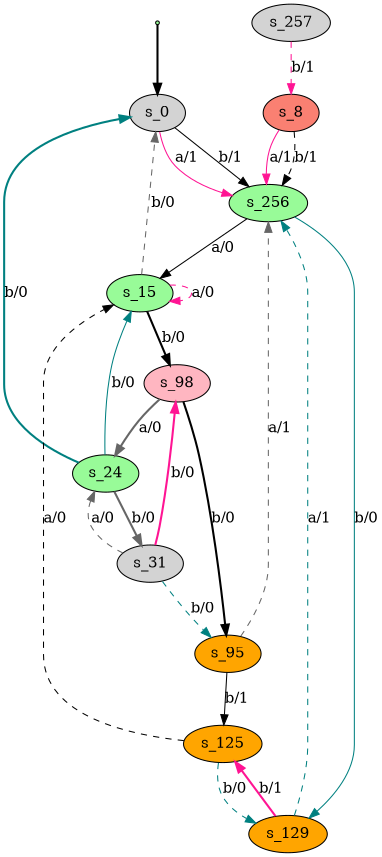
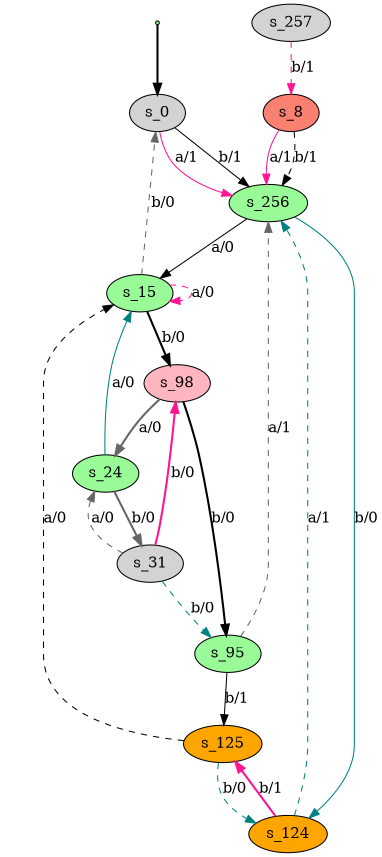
edge "s_24" -> "s_0": removed, label "b/0"
edge "s_24" -> "s_15": label "b/0" -> "a/0"
node "s_95": fillcolor orange -> palegreen
node "s_129": label "s_129" -> "s_124"
